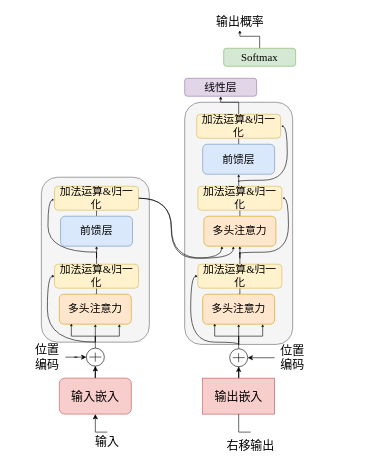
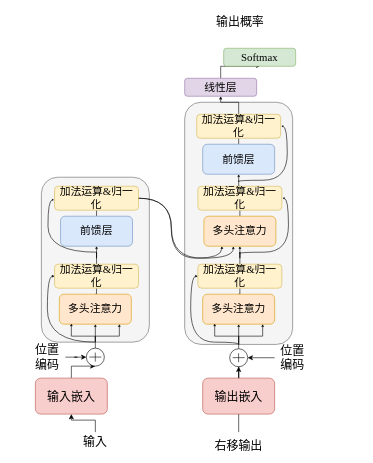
edge "Softmax" -> "输出概率": removed
edge "线性层" -> "Softmax": added
node "输入嵌入": moved (95, 396) -> (71, 396)
node "输出嵌入": shape rectangle -> rounded rectangle
node "输入": moved (107, 441) -> (95, 441)
node "右移输出": moved (251, 441) -> (239, 441)
